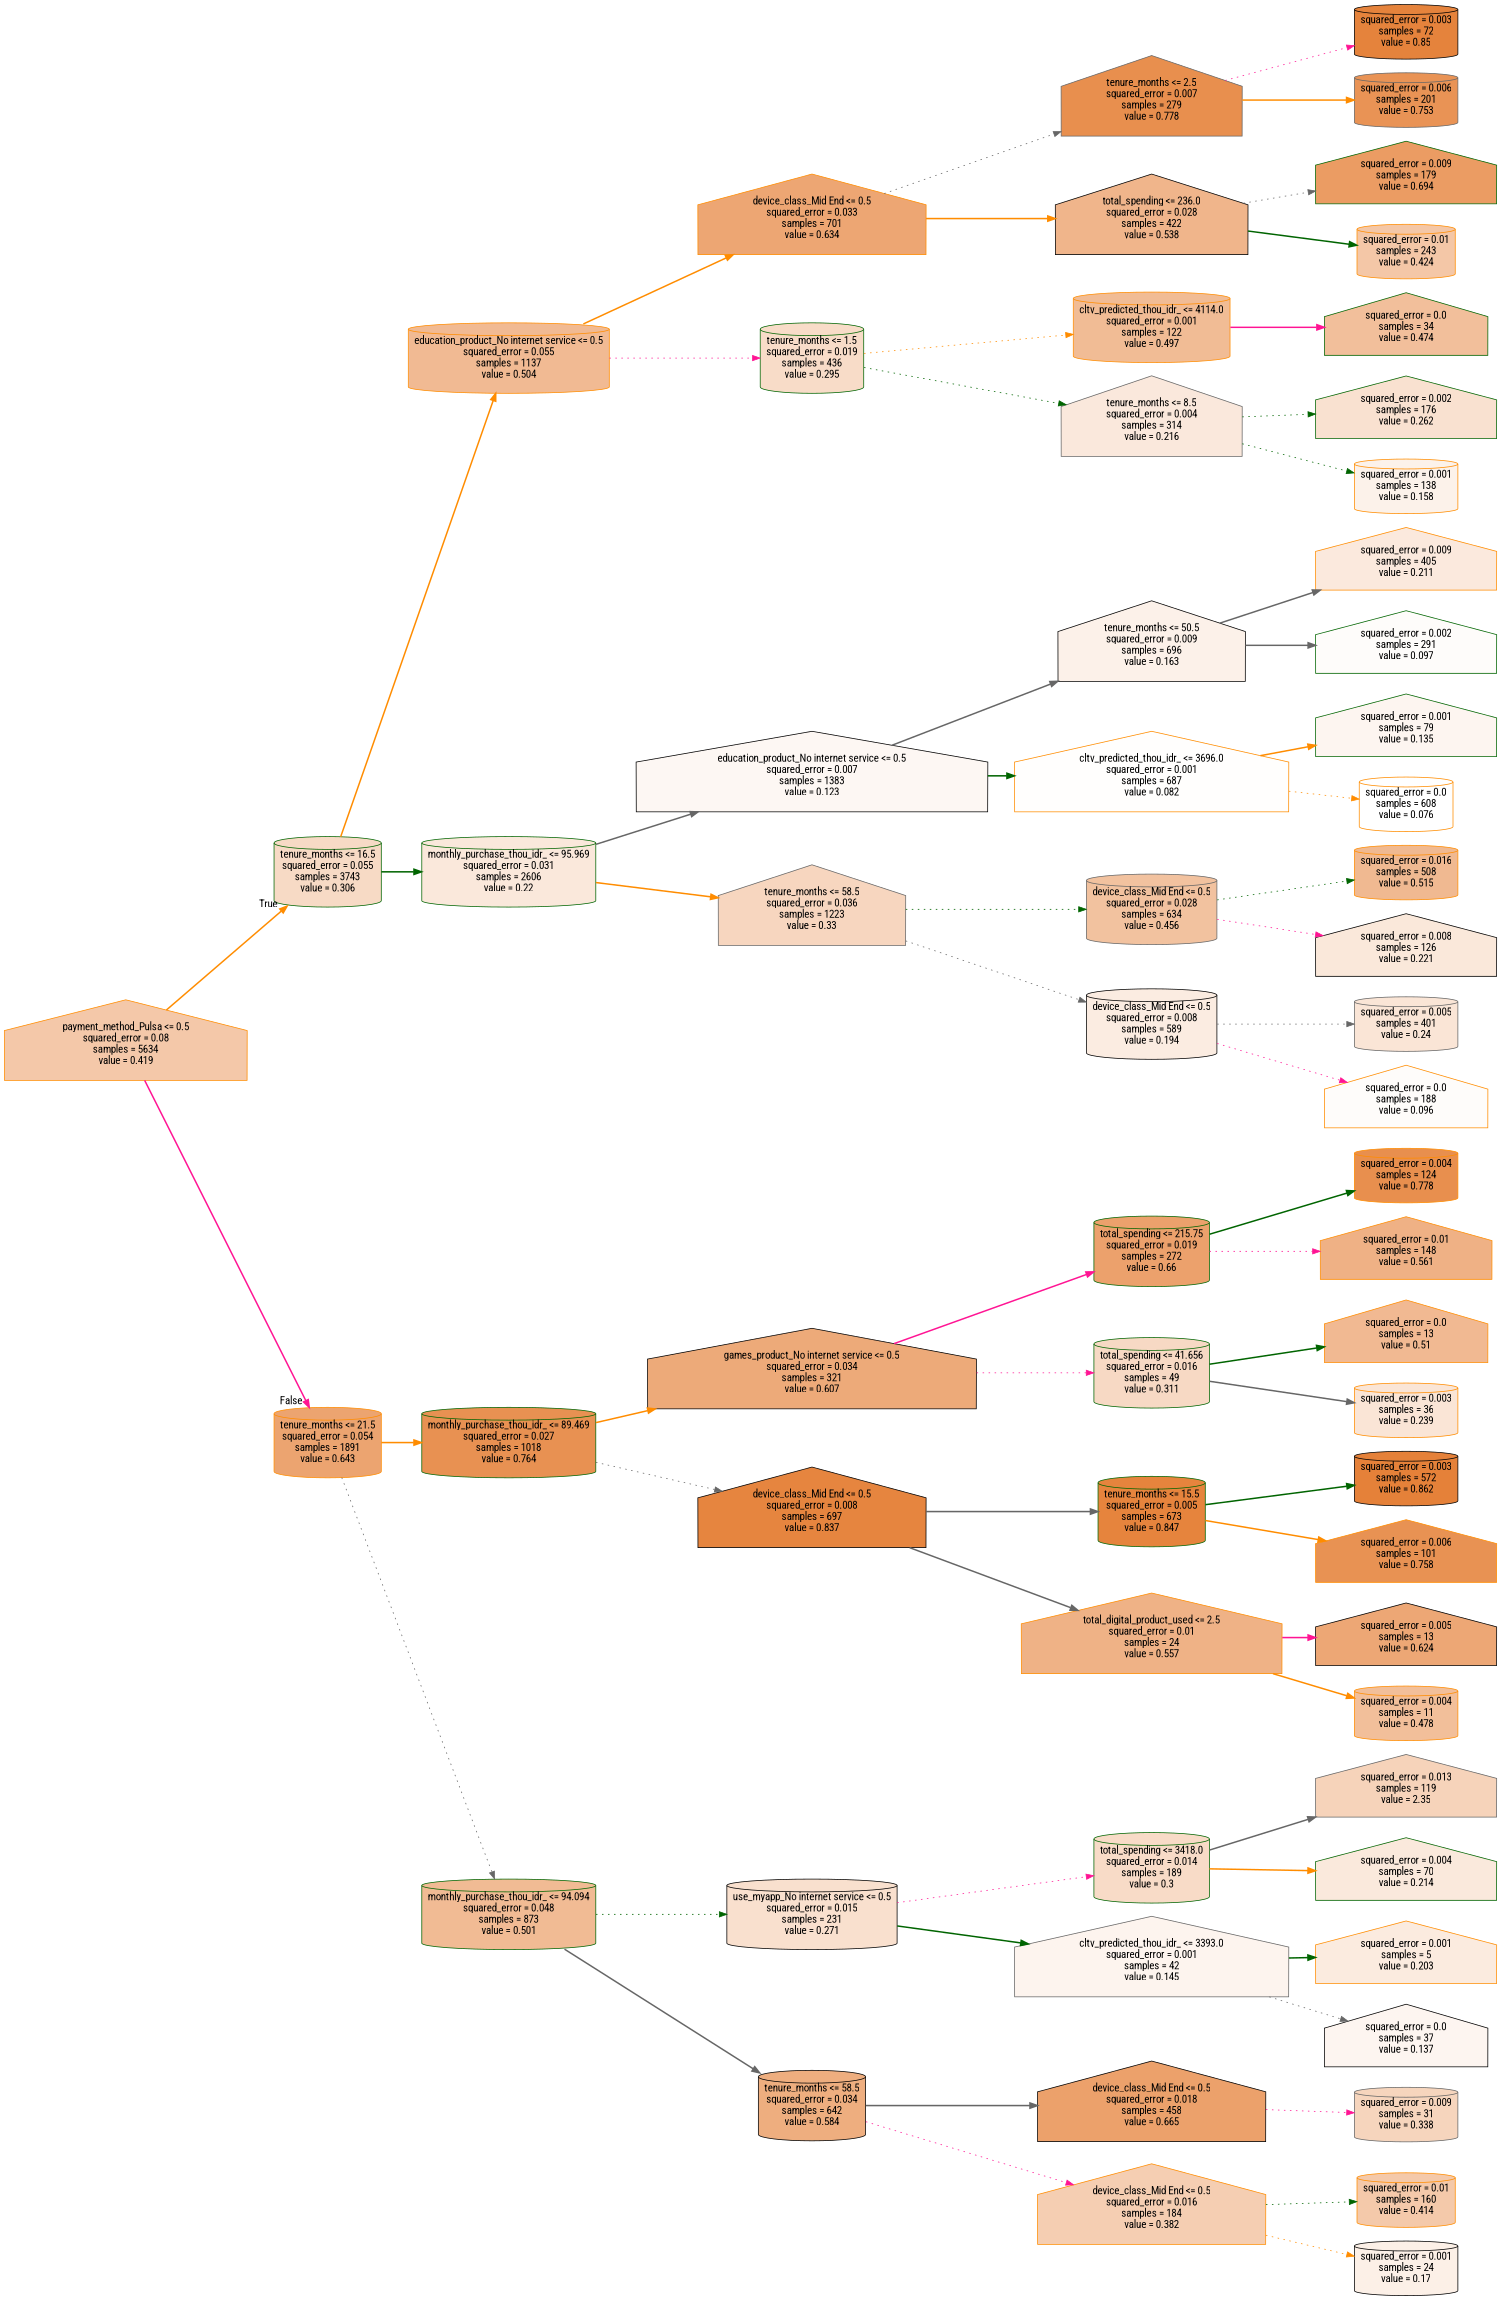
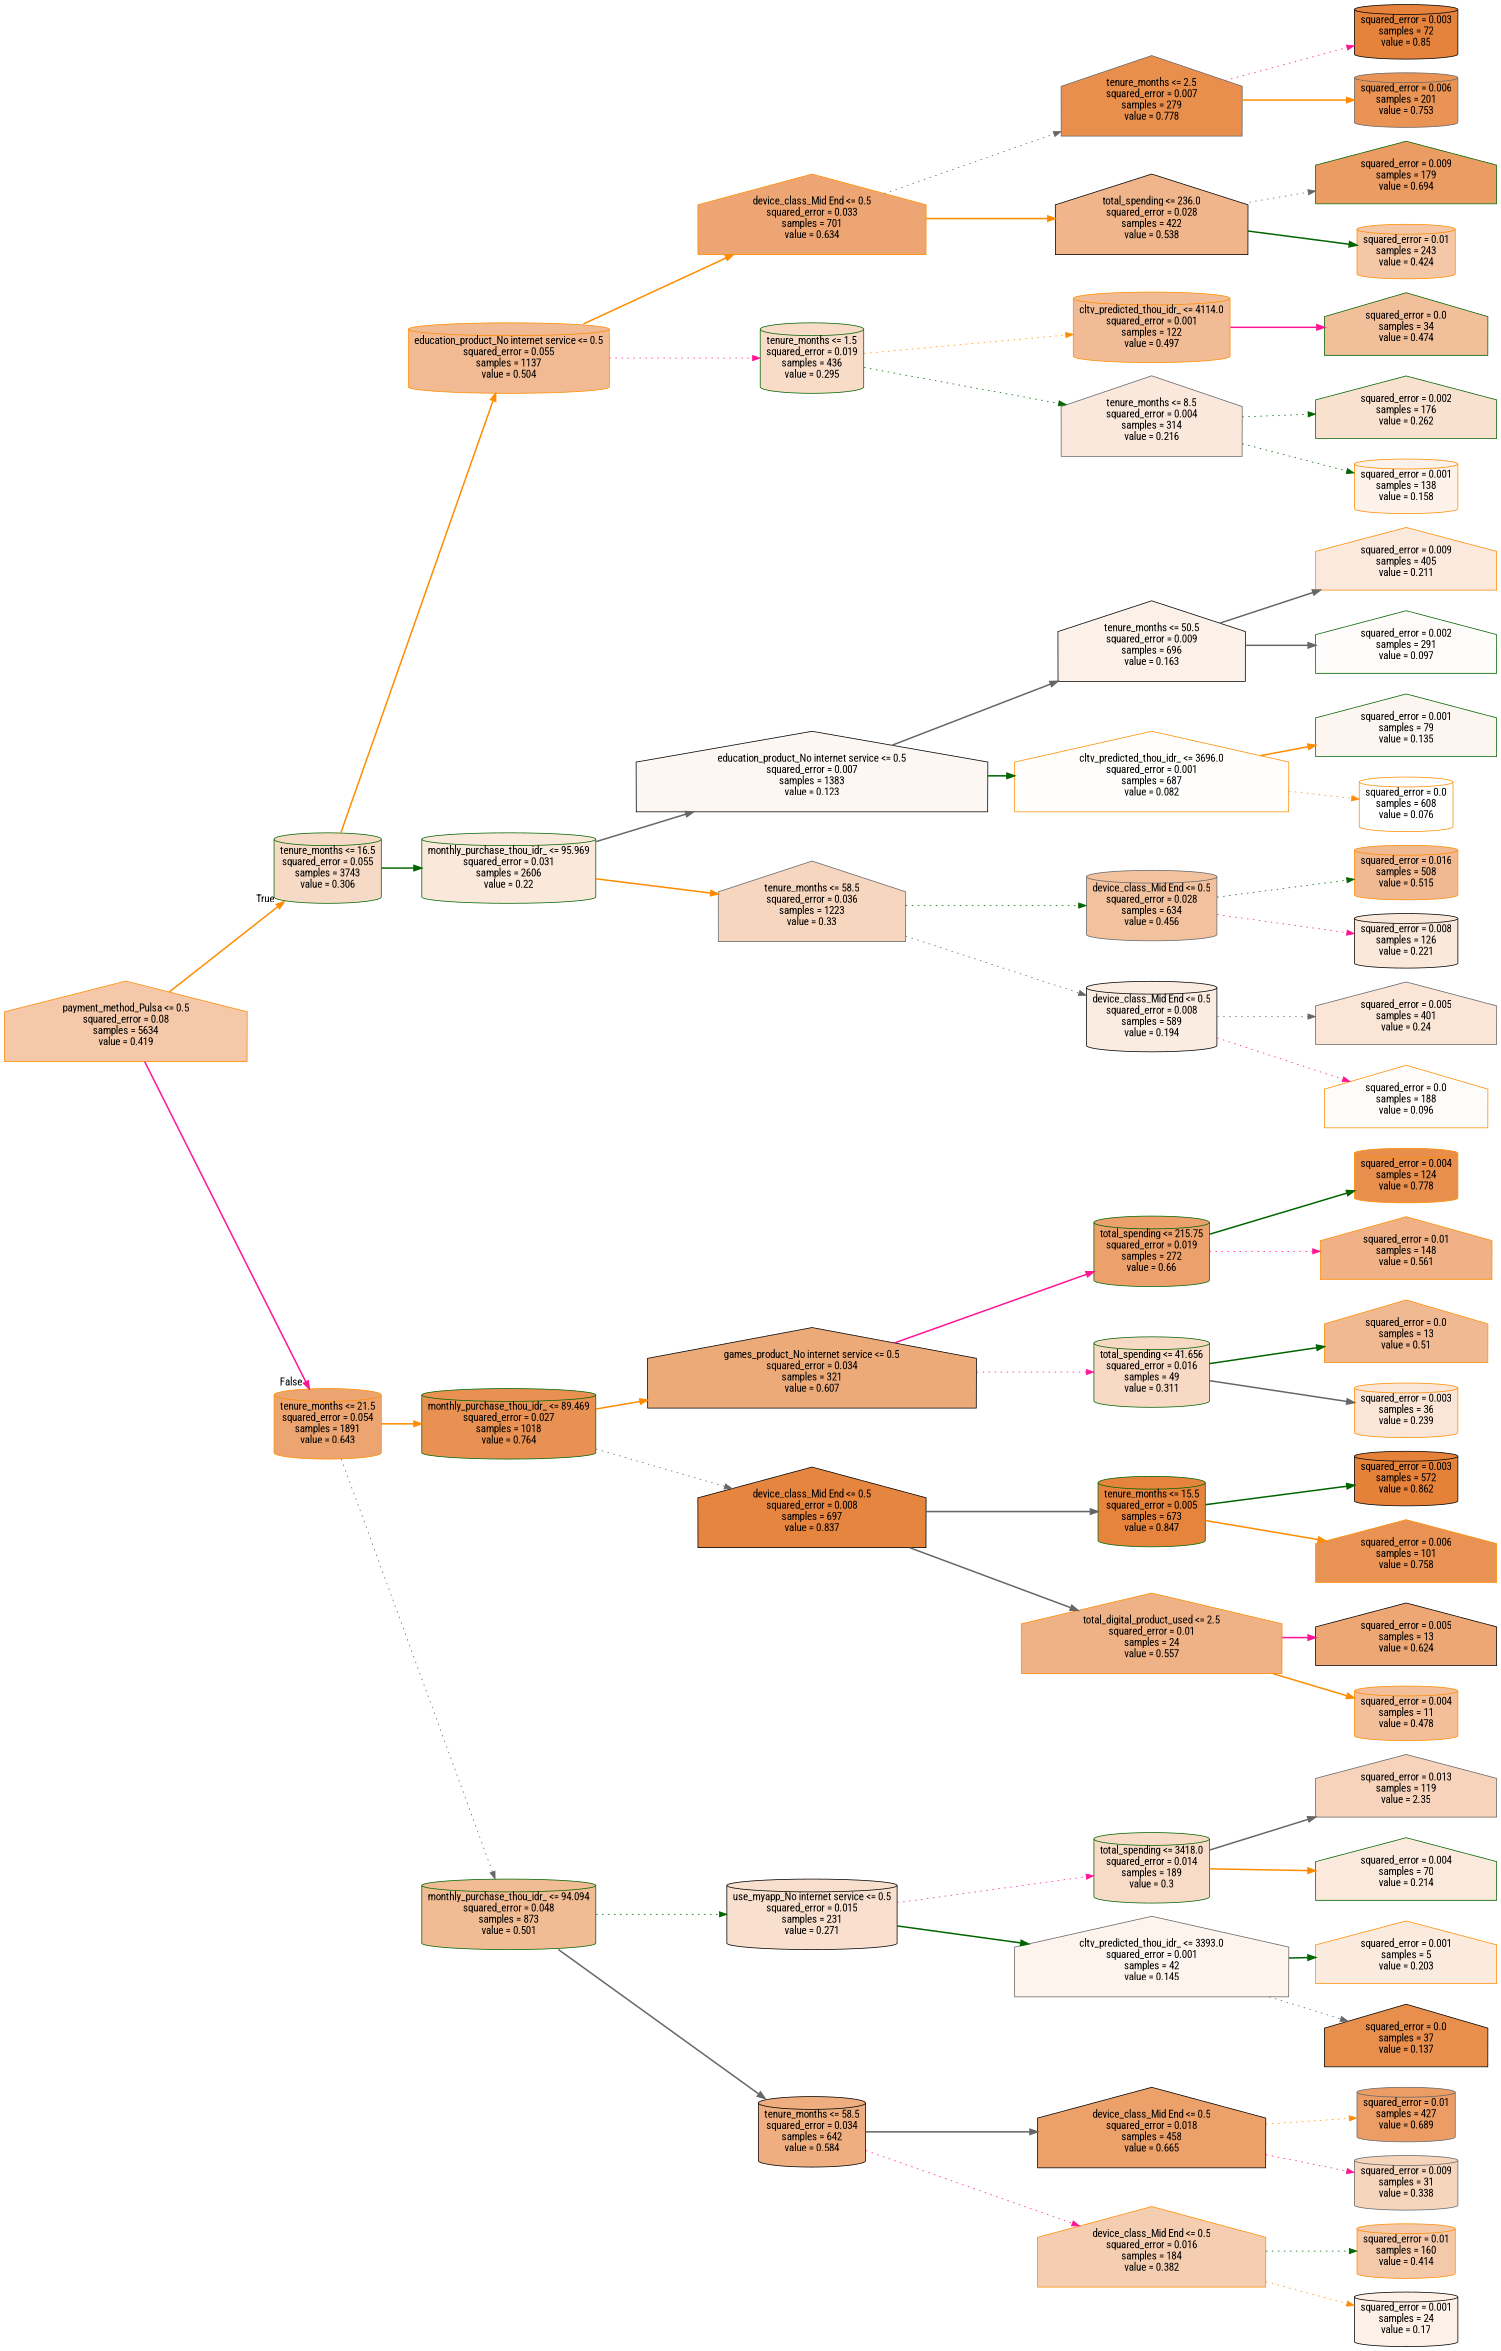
node "squared_error = 0.008 samples = 126 value = 0.221": shape house -> cylinder
node "squared_error = 0.005 samples = 401 value = 0.24": shape cylinder -> house
node "squared_error = 0.0 samples = 37 value = 0.137": fillcolor #fdf5f0 -> #e88f4e
node "squared_error = 0.01 samples = 427 value = 0.689": added
